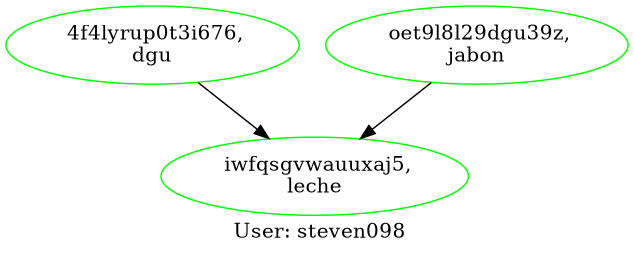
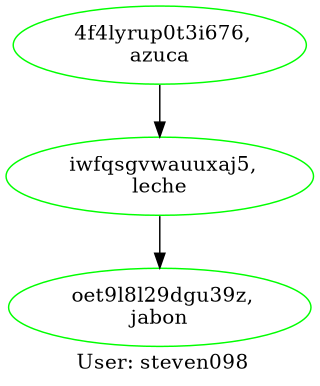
node "4f4lyrup0t3i676, dgu": label "4f4lyrup0t3i676, dgu" -> "4f4lyrup0t3i676, azuca"
edge "oet9l8l29dgu39z, jabon" -> "iwfqsgvwauuxaj5, leche": reversed
